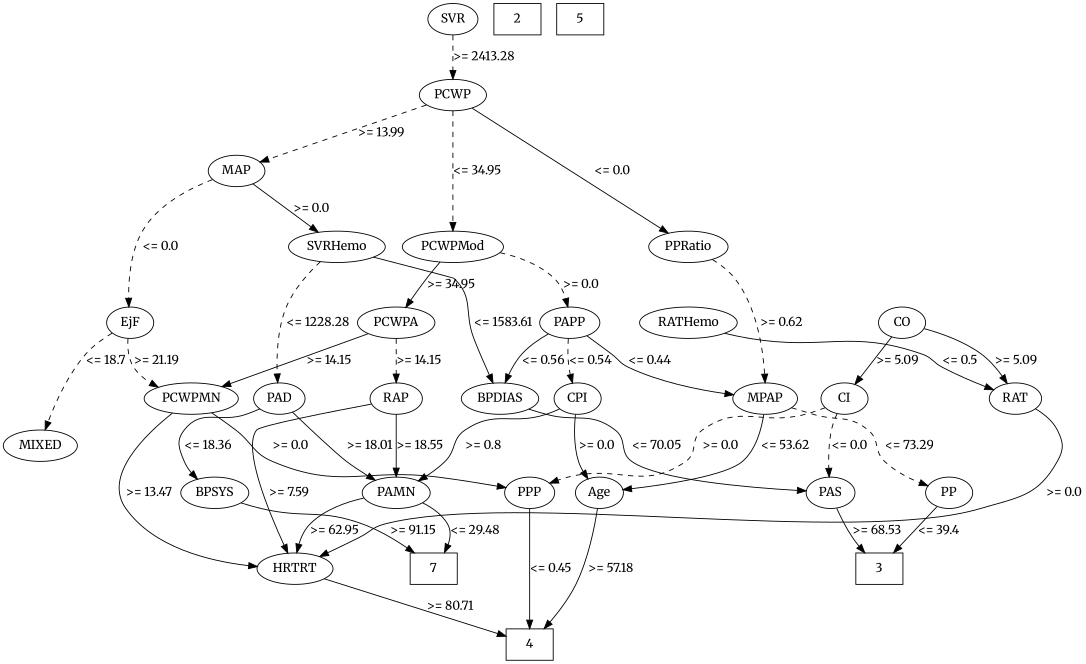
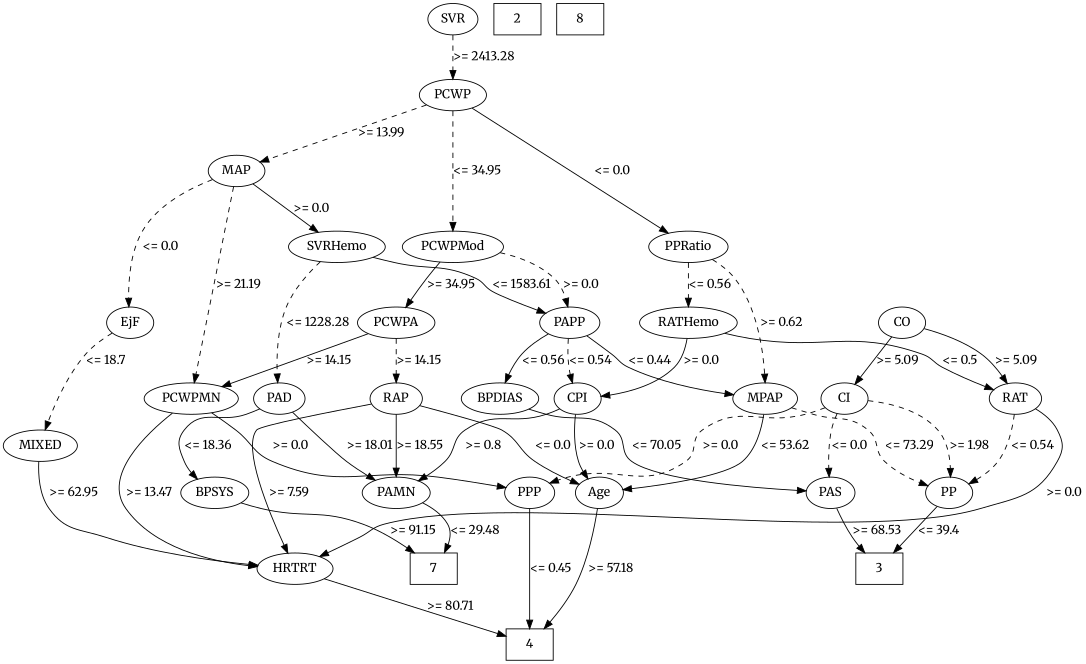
node "5": label "5" -> "8"
edge "PPRatio" -> "RATHemo": added, label "<= 0.56"
edge "SVRHemo" -> "BPDIAS": now "SVRHemo" -> "PAPP"
edge "EjF" -> "PCWPMN": now "MAP" -> "PCWPMN"
edge "RATHemo" -> "CPI": added, label ">= 0.0"
edge "CI" -> "PP": added, label ">= 1.98"
edge "RAP" -> "Age": added, label "<= 0.0"
edge "RAT" -> "PP": added, label "<= 0.54"
edge "PAMN" -> "HRTRT": now "MIXED" -> "HRTRT"
